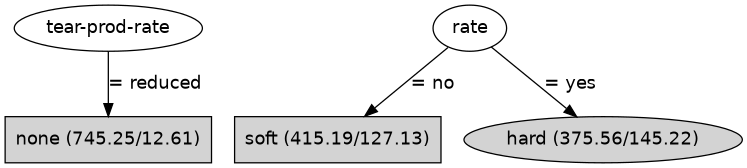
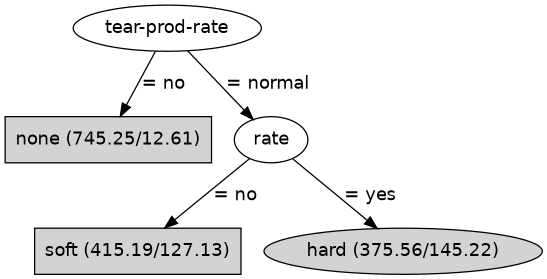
edge "tear-prod-rate" -> "rate": added, label "= normal"
edge "tear-prod-rate" -> "none (745.25/12.61)": label "= reduced" -> "= no"
